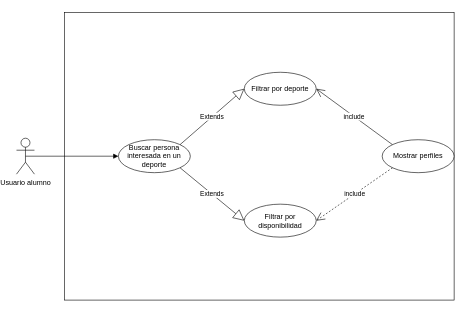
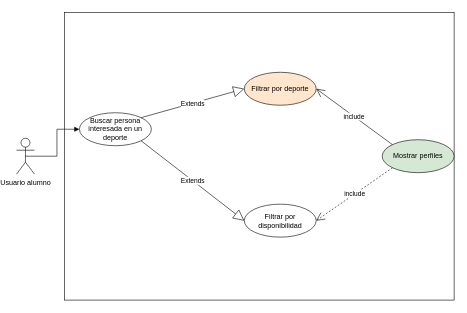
node "Filtrar por deporte": fillcolor #ffffff -> #ffe6cc
node "Buscar persona interesada en un deporte": moved (155, 156) -> (116, 129)
node "Mostrar perfiles": fillcolor #ffffff -> #d5e8d4
